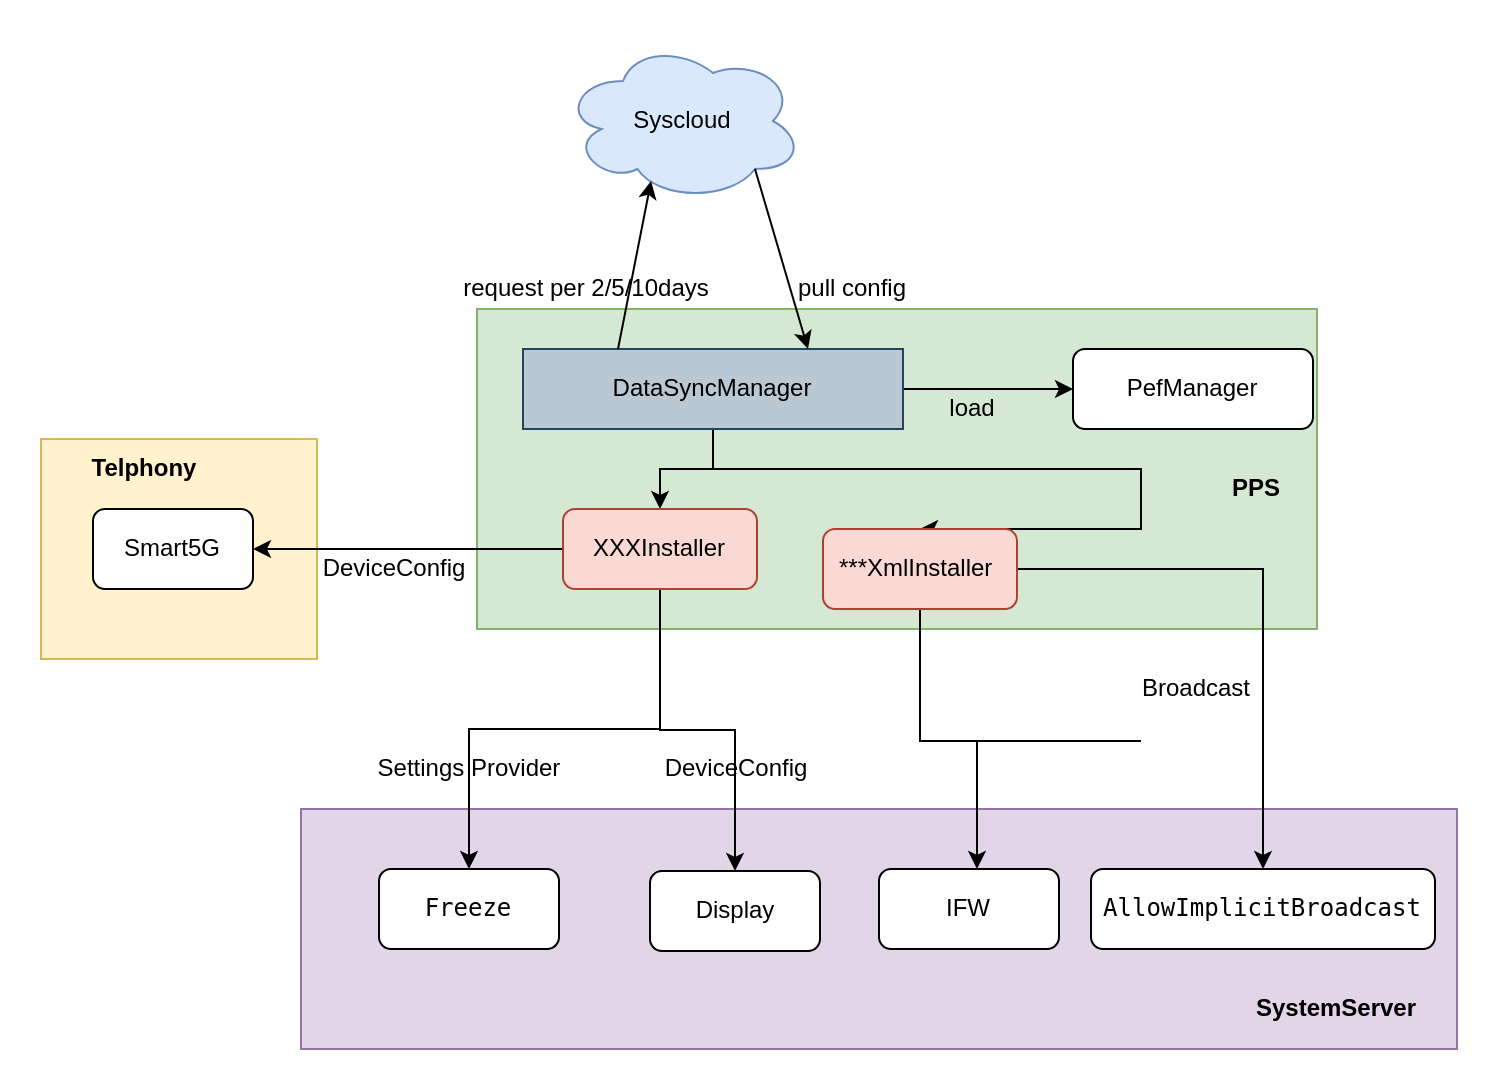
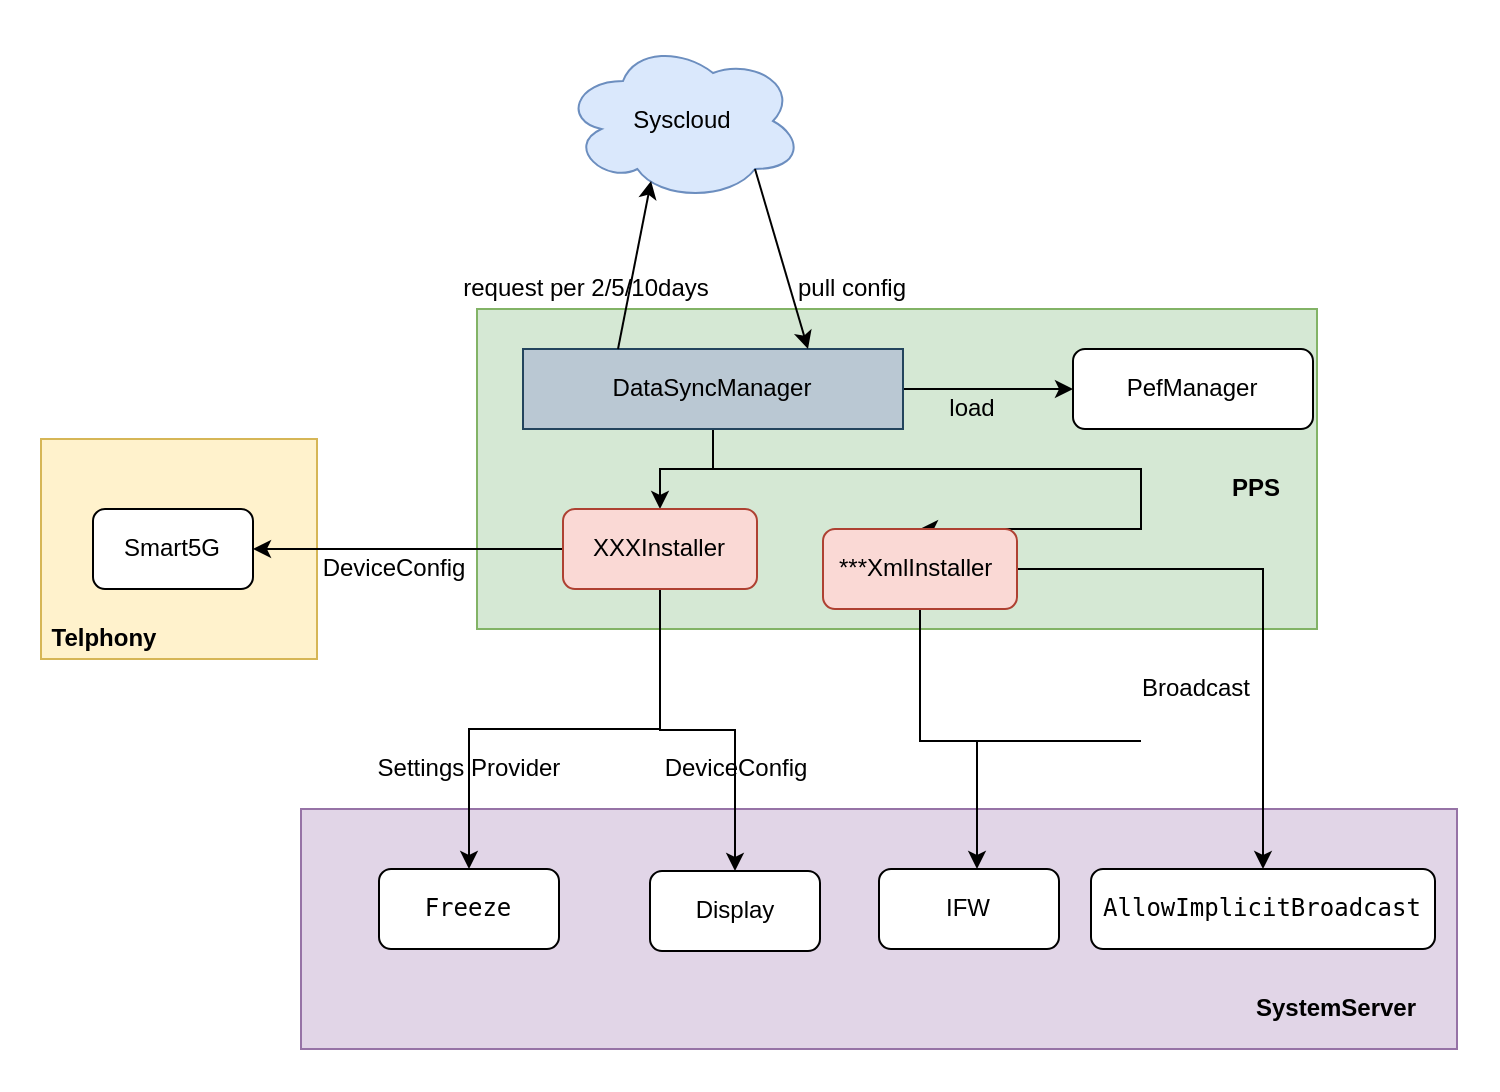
node "Telphony": moved (145, 469) -> (105, 639)
